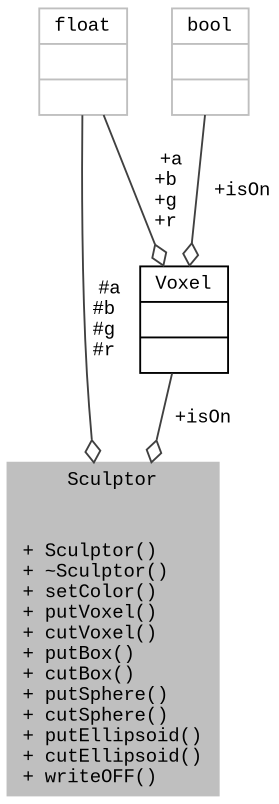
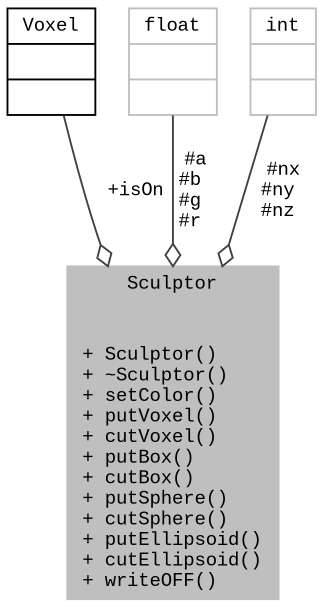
node "bool": removed
node "int": added
edge "float" -> "Voxel": removed, label "+a +b +g +r"
